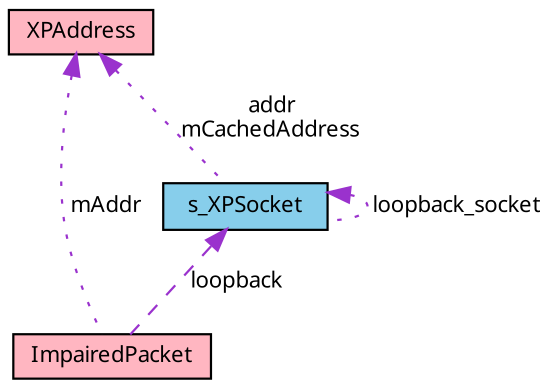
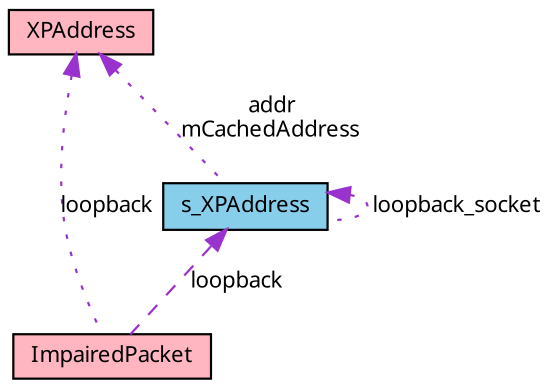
edge "ImpairedPacket" -> "XPAddress": label " mAddr" -> " loopback"
node "s_XPSocket": label "s_XPSocket" -> "s_XPAddress"
